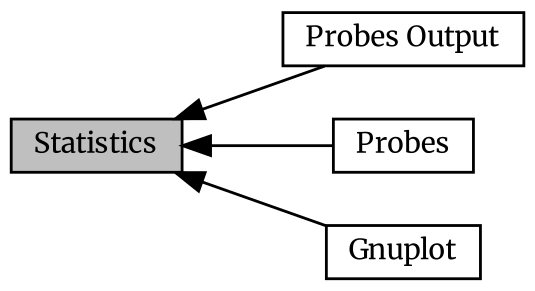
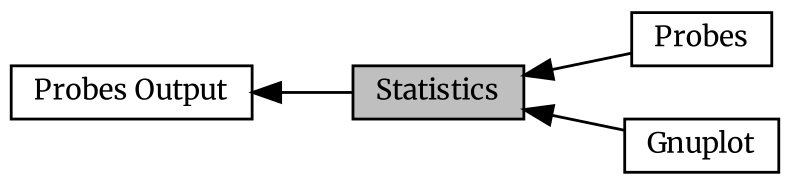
edge "Probes Output" -> "Statistics": reversed
